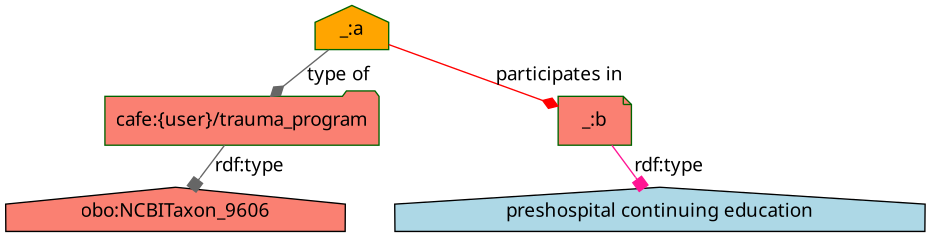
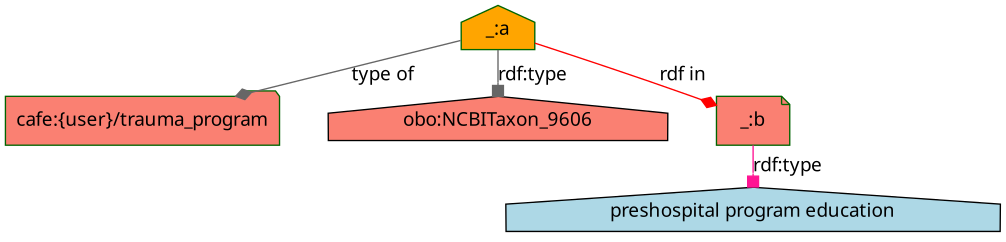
edge "_:a" -> "_:b": label "participates in" -> "rdf in"
edge "cafe:{user}/trauma_program" -> "obo:NCBITaxon_9606": now "_:a" -> "obo:NCBITaxon_9606"
node "preshospital continuing education": label "preshospital continuing education" -> "preshospital program education"
